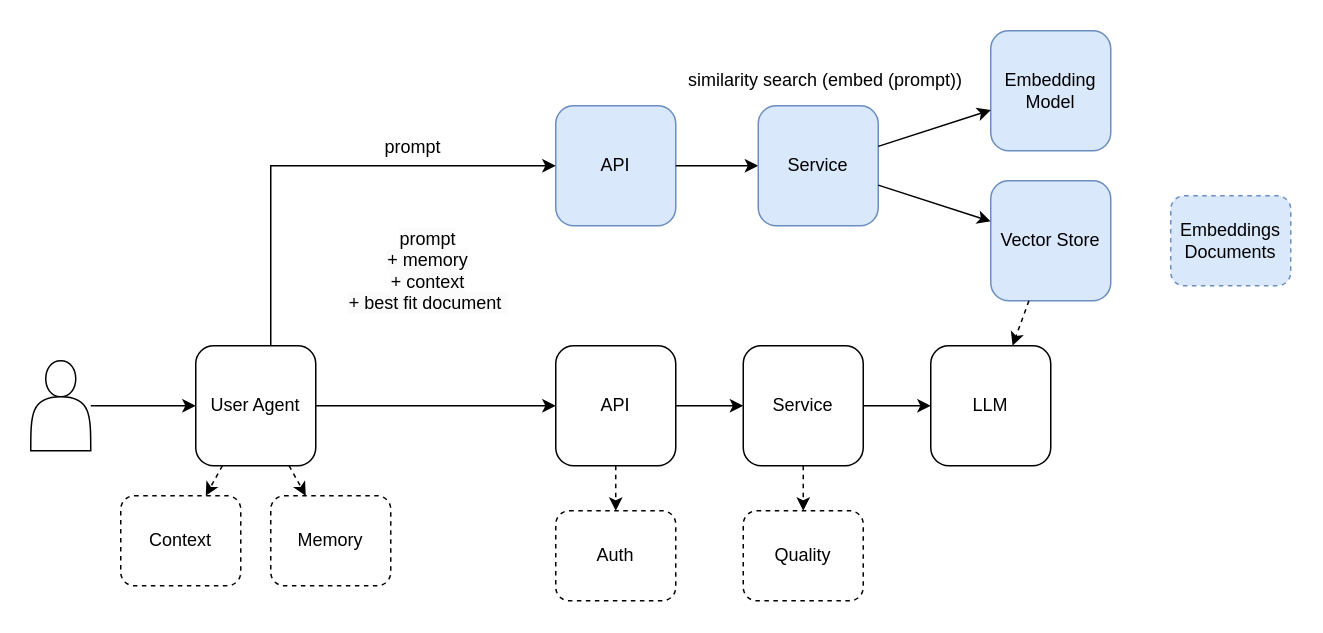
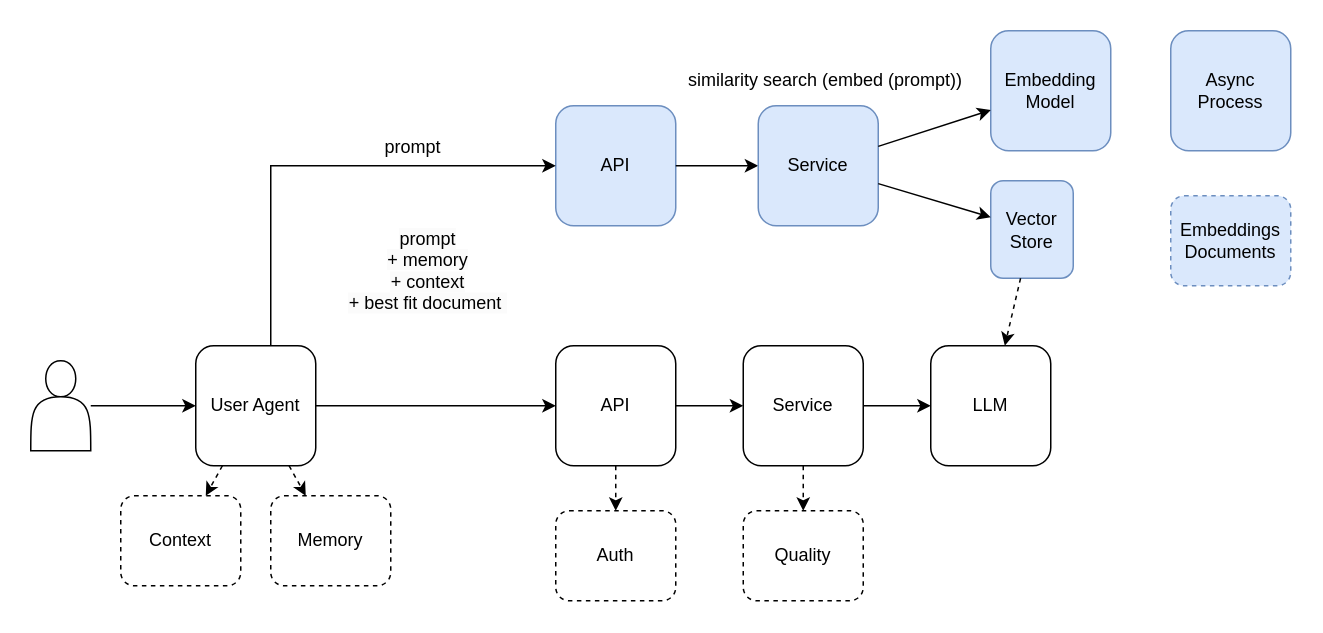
node "Async Process": added
node "Vector Store": size 120x120 -> 83x98
